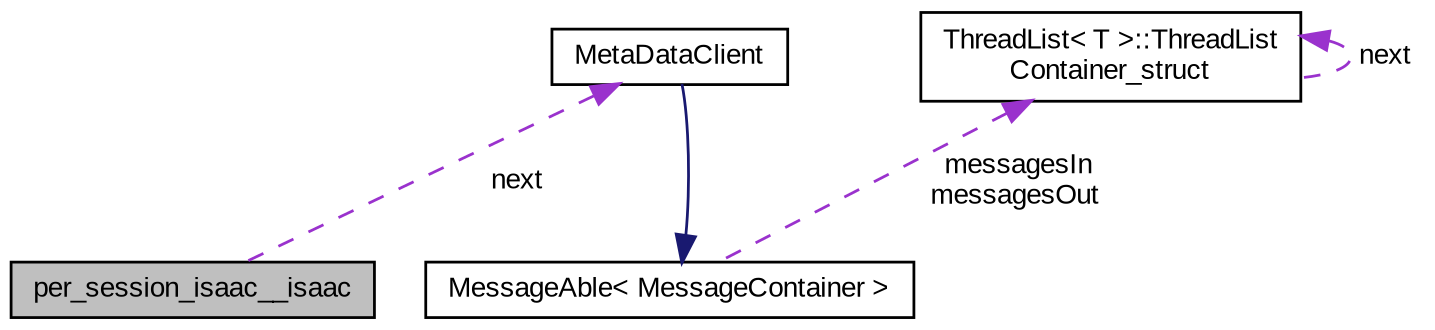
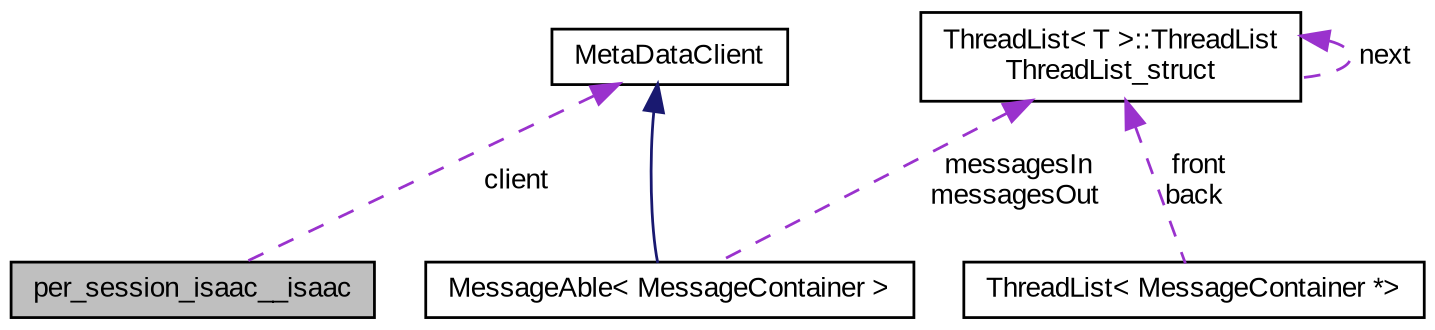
node "ThreadList< T >::ThreadList Container_struct": label "ThreadList< T >::ThreadList Container_struct" -> "ThreadList< T >::ThreadList ThreadList_struct"
edge "MetaDataClient" -> "MessageAble< MessageContainer >": reversed
edge "per_session_isaac__isaac" -> "MetaDataClient": label " next" -> " client"
node "ThreadList< MessageContainer *>": added
